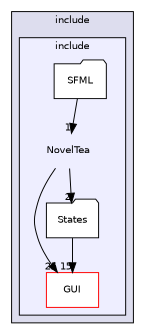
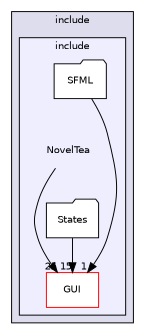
edge "SFML" -> "NovelTea": now "SFML" -> "GUI"
edge "NovelTea" -> "States": removed
